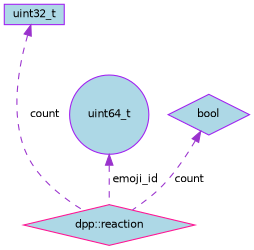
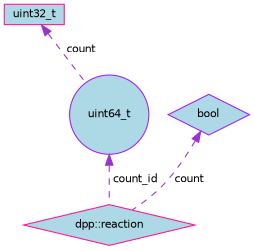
node "uint32_t": color purple -> deeppink
edge "dpp::reaction" -> "uint32_t": now "uint64_t" -> "uint32_t"
edge "dpp::reaction" -> "uint64_t": label " emoji_id" -> " count_id"
